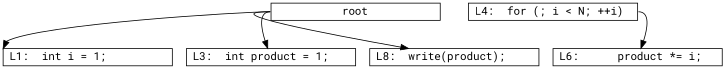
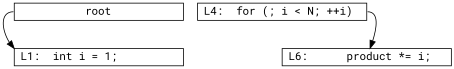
node "L3:  int product = 1;": removed
node "L8:  write(product);": removed
